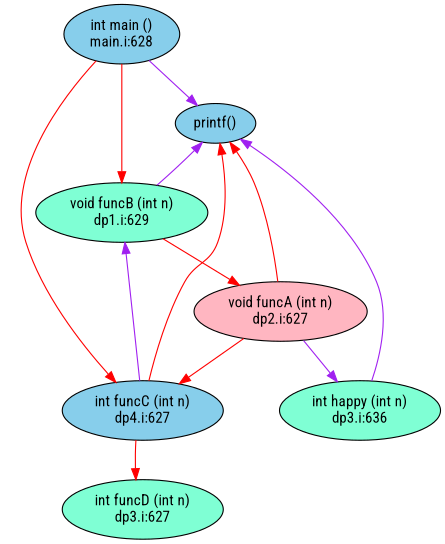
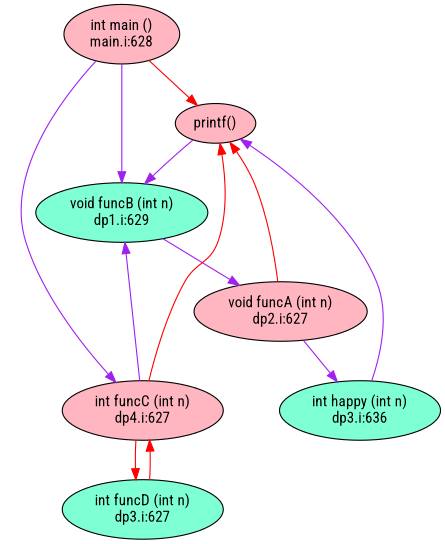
node "int main () main.i:628": fillcolor skyblue -> lightpink
edge "int main () main.i:628" -> "printf()": color purple -> red
edge "int main () main.i:628" -> "void funcB (int n) dp1.i:629": color red -> purple
node "printf()": fillcolor skyblue -> lightpink
edge "void funcB (int n) dp1.i:629" -> "printf()": reversed
edge "int main () main.i:628" -> "int funcC (int n) dp4.i:627": color red -> purple
edge "void funcB (int n) dp1.i:629" -> "void funcA (int n) dp2.i:627": color red -> purple
edge "void funcA (int n) dp2.i:627" -> "int funcC (int n) dp4.i:627": now "int funcD (int n) dp3.i:627" -> "int funcC (int n) dp4.i:627"
node "int funcC (int n) dp4.i:627": fillcolor skyblue -> lightpink
